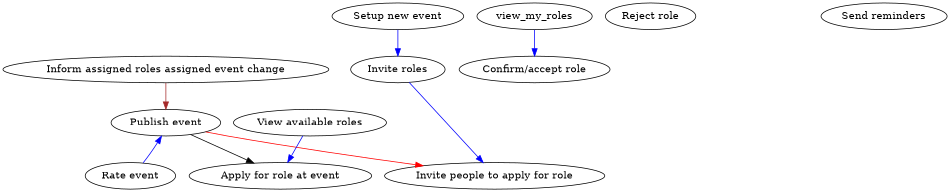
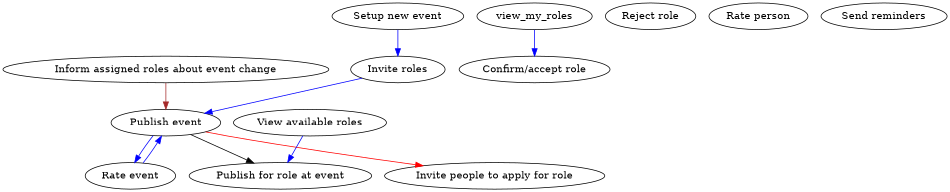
node "Rate person": added
node "Inform assigned roles assigned event change": label "Inform assigned roles assigned event change" -> "Inform assigned roles about event change"
edge "Invite roles" -> "Invite people to apply for role": now "Invite roles" -> "Publish event"
edge "Publish event" -> "Rate event": added
node "Apply for role at event": label "Apply for role at event" -> "Publish for role at event"
